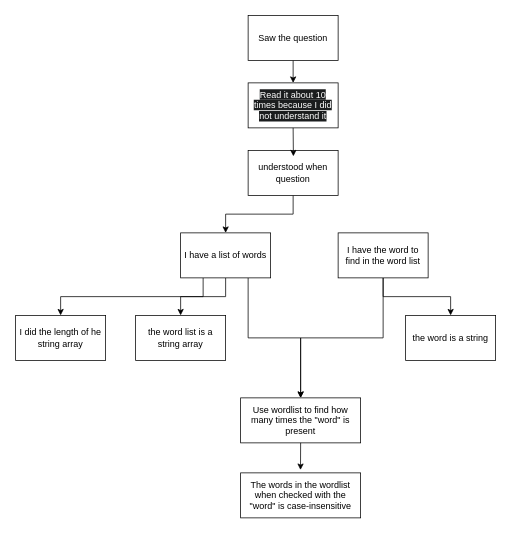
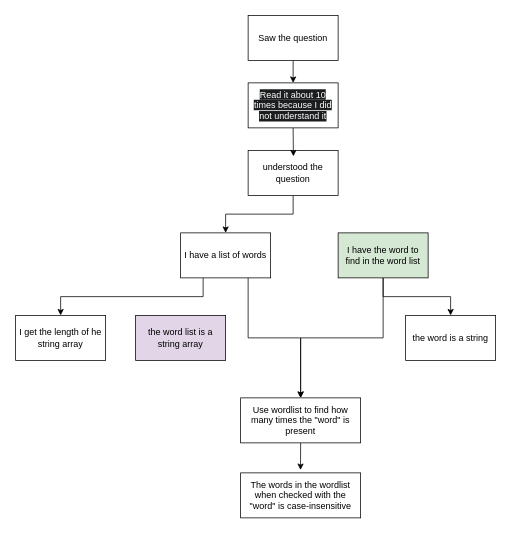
node "understood when question": label "understood when question" -> "understood the question"
node "I have the word to find in the word list": fillcolor #ffffff -> #d5e8d4
edge "I have a list of words" -> "the word list is a string array": removed
node "I did the length of he string array": label "I did the length of he string array" -> "I get the length of he string array"
node "the word list is a string array": fillcolor #ffffff -> #e1d5e7
